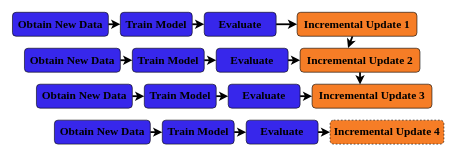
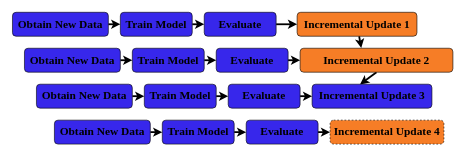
node "Incremental Update 2": size 120x24 -> 153x24
node "Incremental Update 3": fillcolor #f67d26 -> #3727eb
